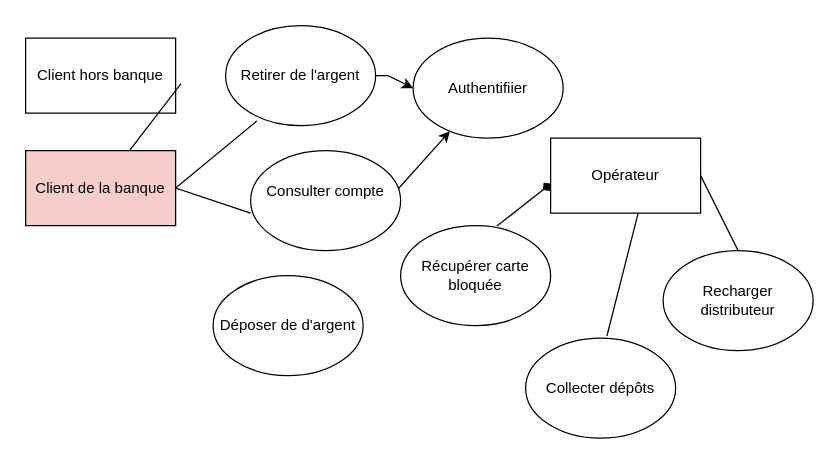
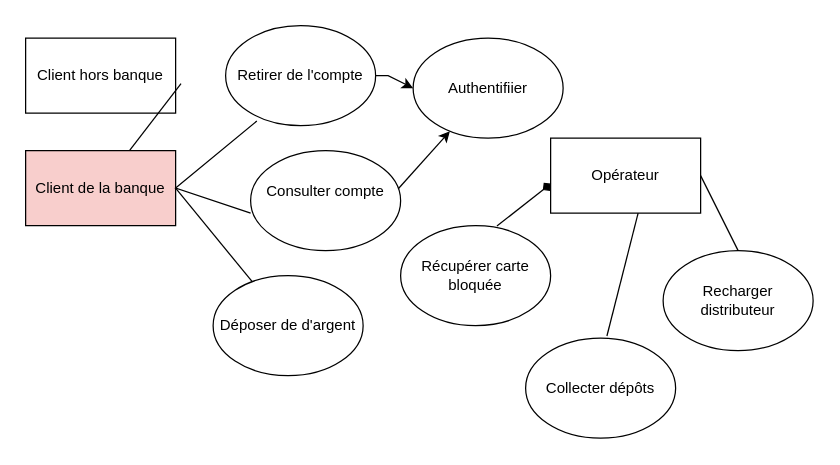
node "Retirer de l'argent": label "Retirer de l'argent" -> "Retirer de l'compte"
edge "Client de la banque" -- "Déposer de d'argent": added
